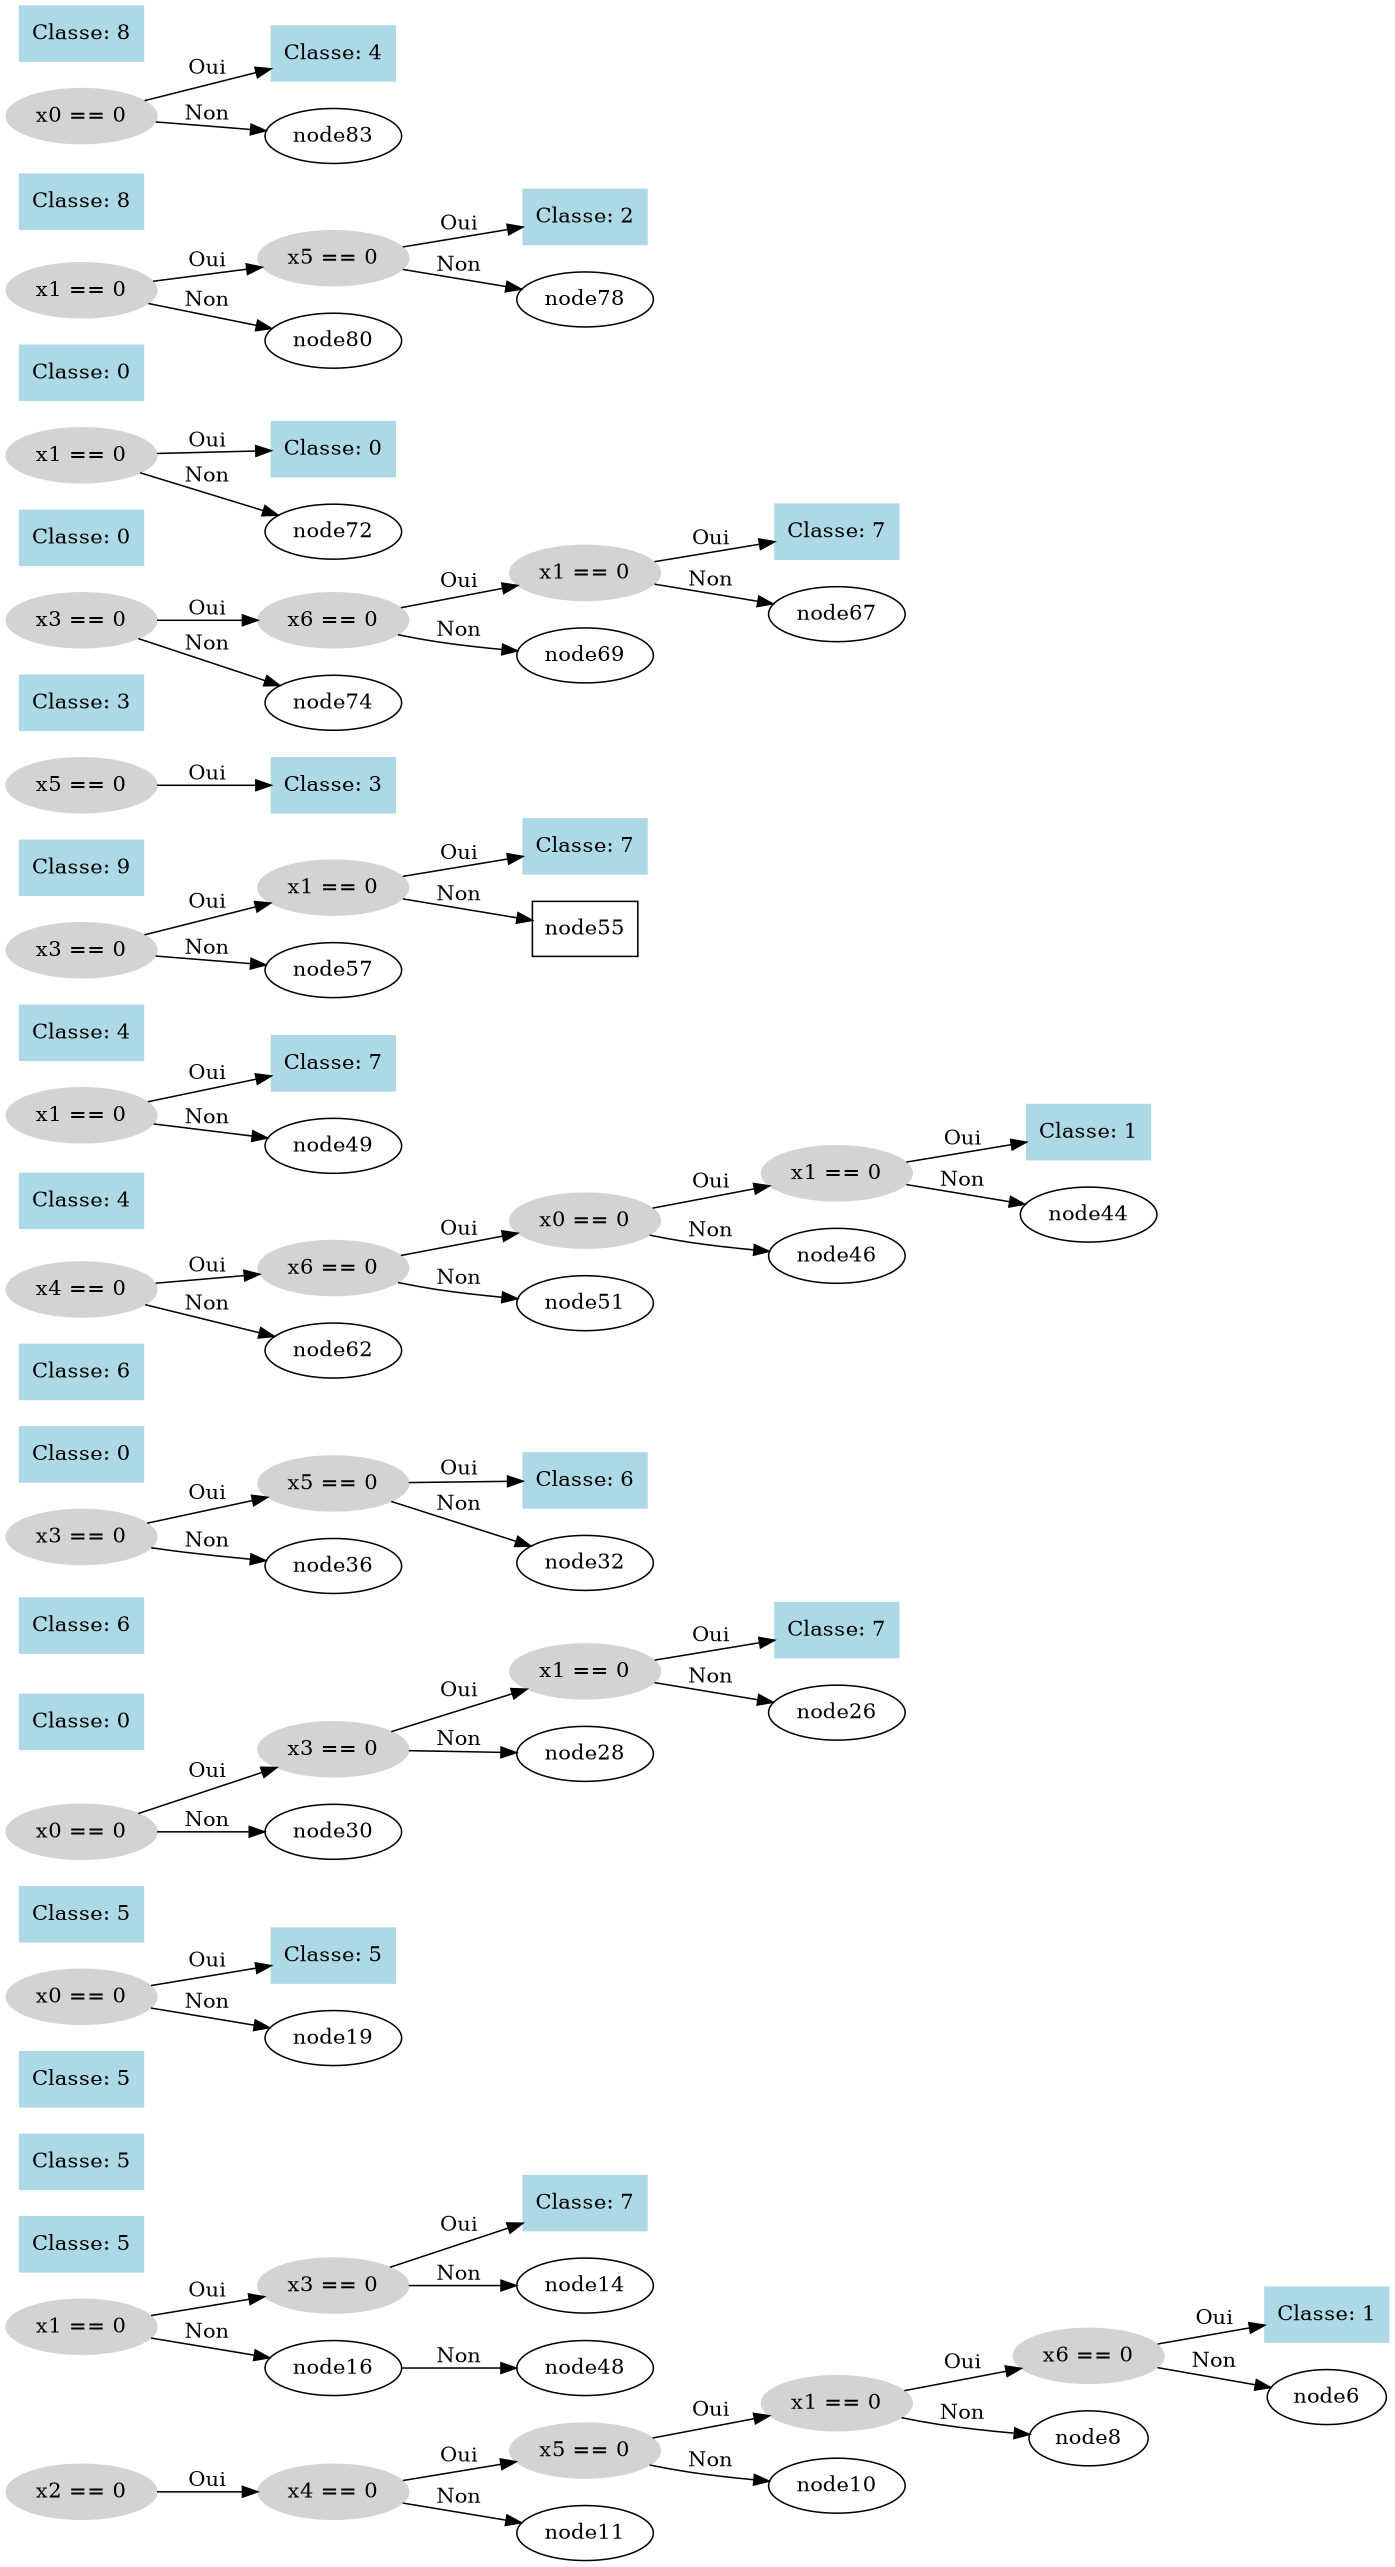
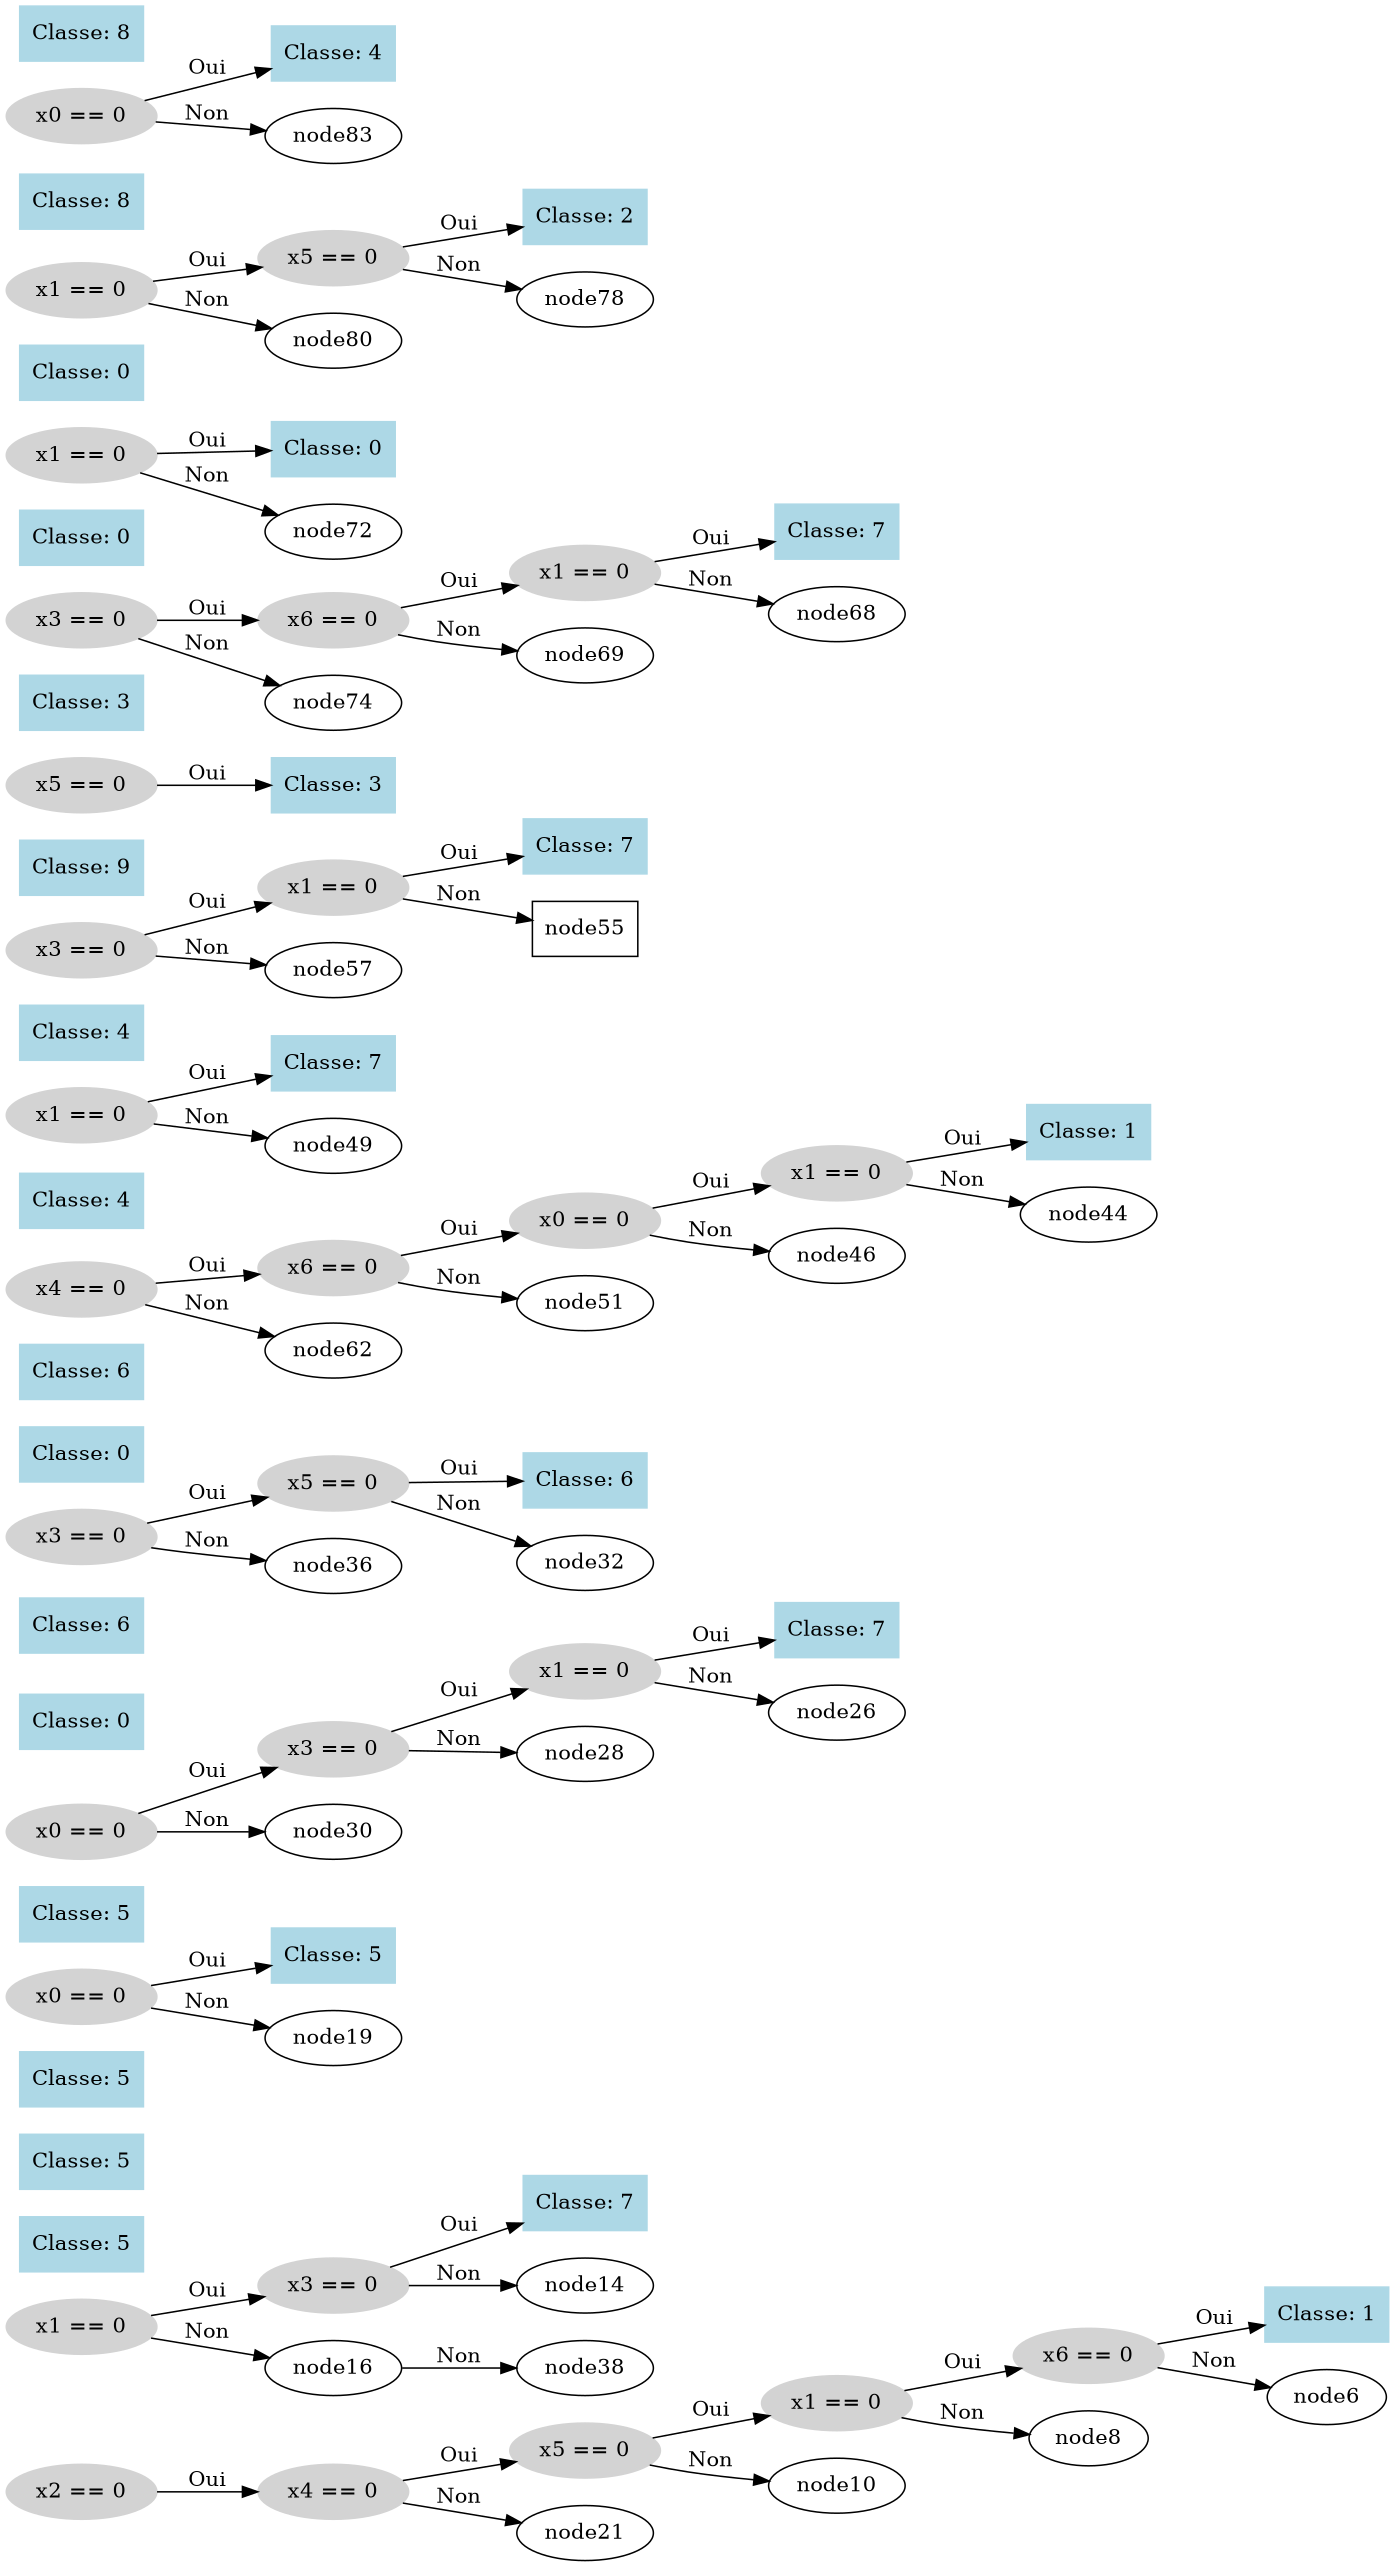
node "node67": label "node67" -> "node68"
node "node48": label "node48" -> "node38"
node "node11": label "node11" -> "node21"
